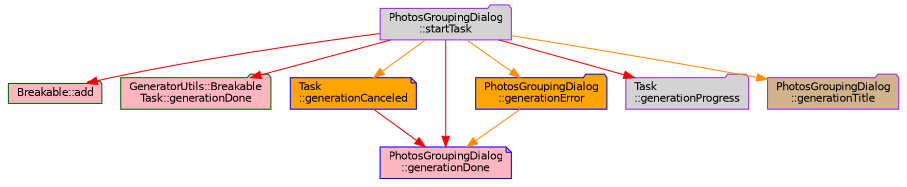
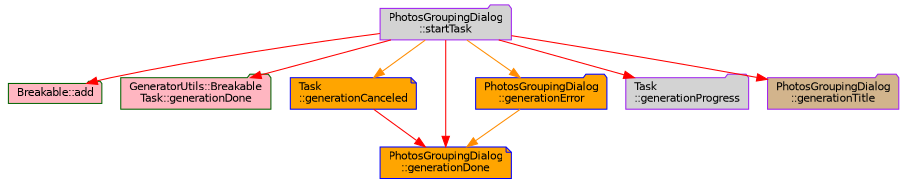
edge "PhotosGroupingDialog ::startTask" -> "PhotosGroupingDialog ::generationTitle": color darkorange -> red
node "PhotosGroupingDialog ::generationDone": fillcolor lightpink -> orange
